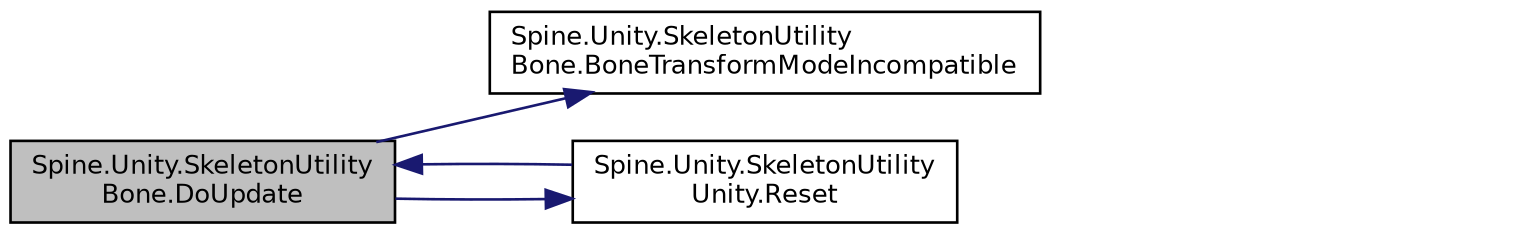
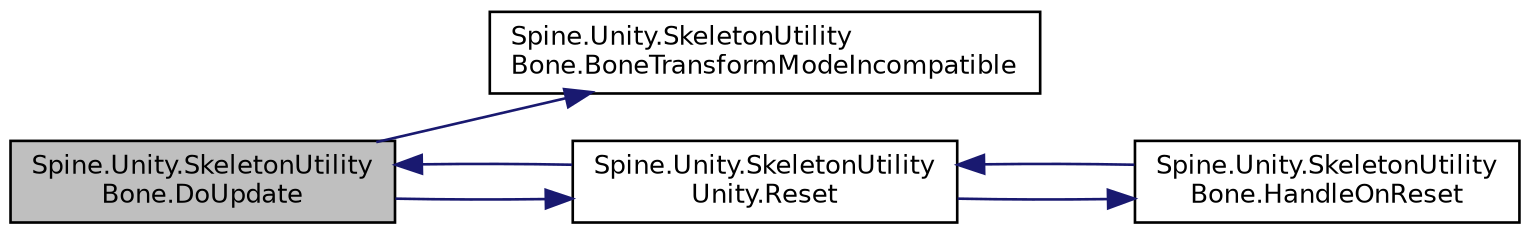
node "Spine.Unity.SkeletonUtility Bone.HandleOnReset": added
